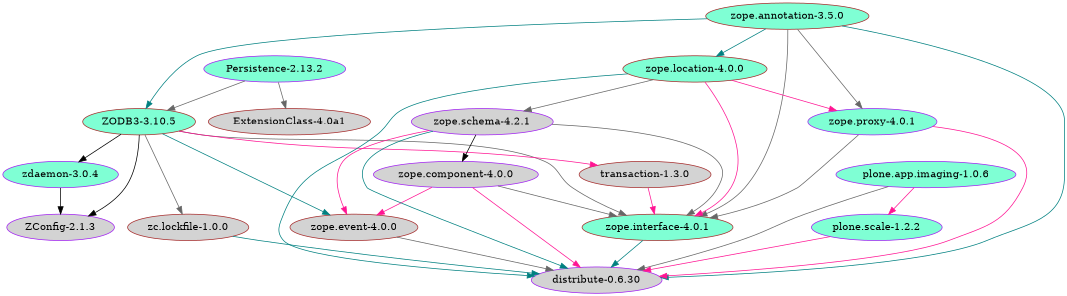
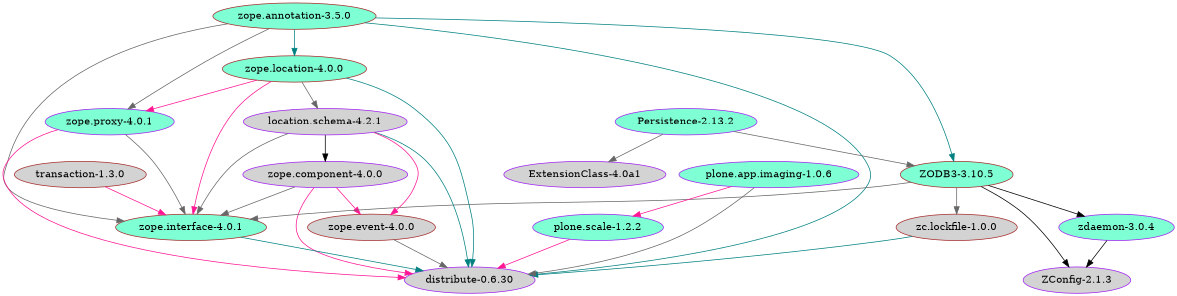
node "ExtensionClass-4.0a1": color brown -> purple
node "zope.schema-4.2.1": label "zope.schema-4.2.1" -> "location.schema-4.2.1"
edge "ZODB3-3.10.5" -> "transaction-1.3.0": removed
edge "ZODB3-3.10.5" -> "zope.event-4.0.0": removed
